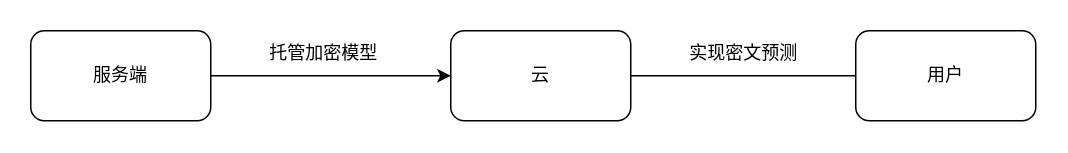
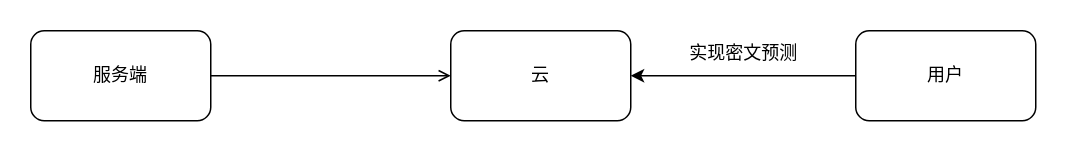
node "托管加密模型": removed
edge "服务端" -> "云": arrowhead classic -> open
edge "云" -- "用户": arrowhead none -> classic
